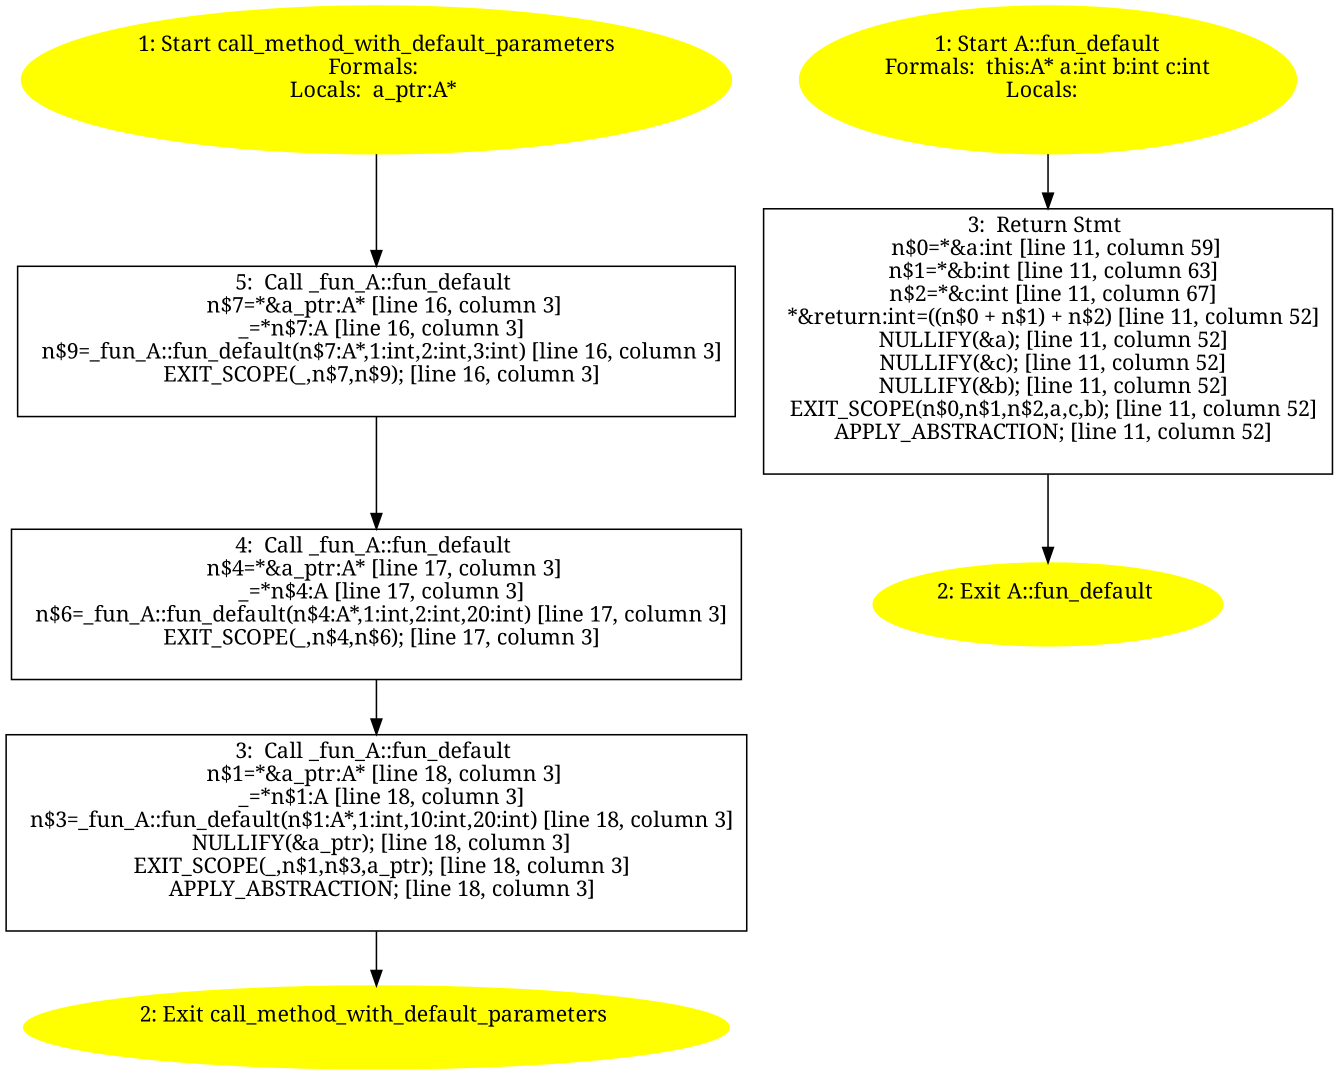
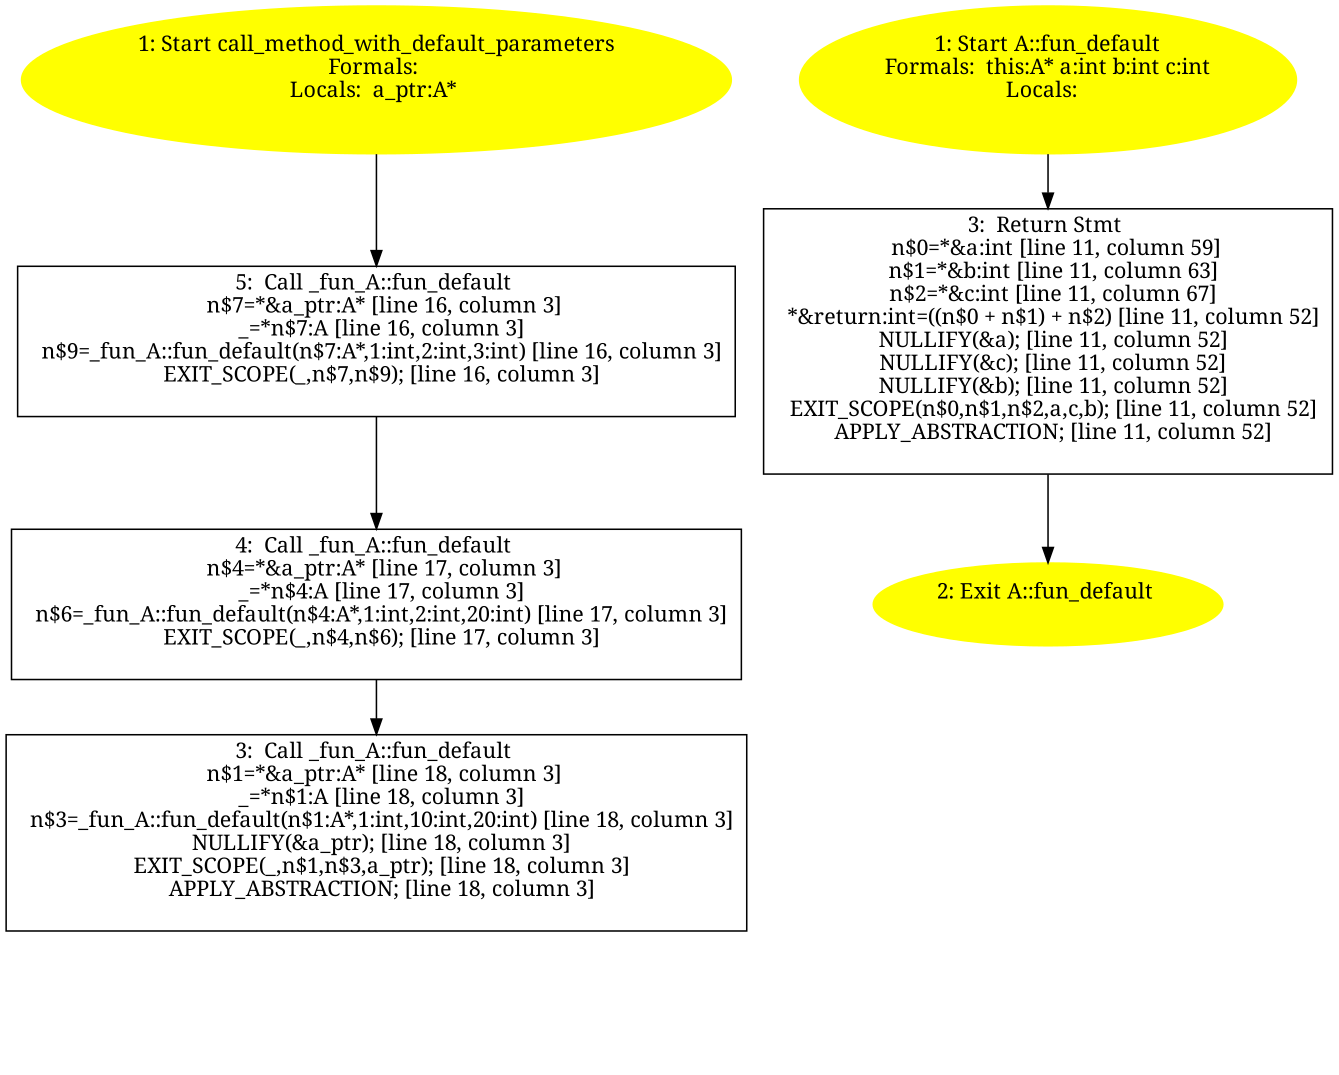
node "2: Exit call_method_with_default_parameters": removed
